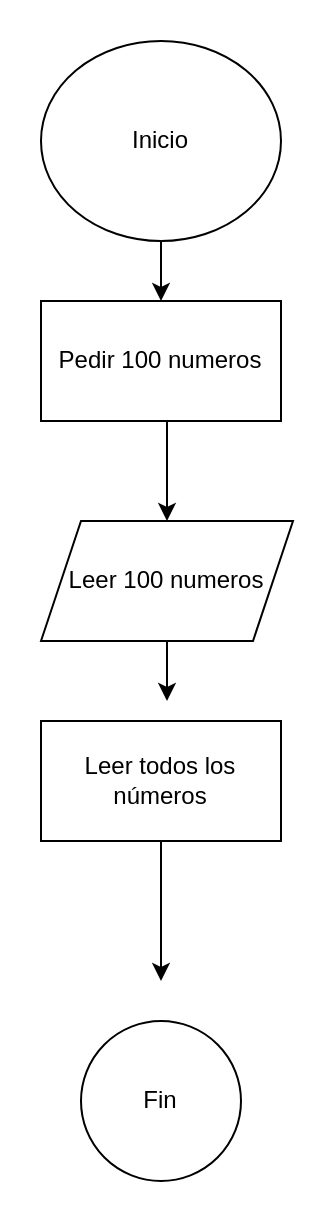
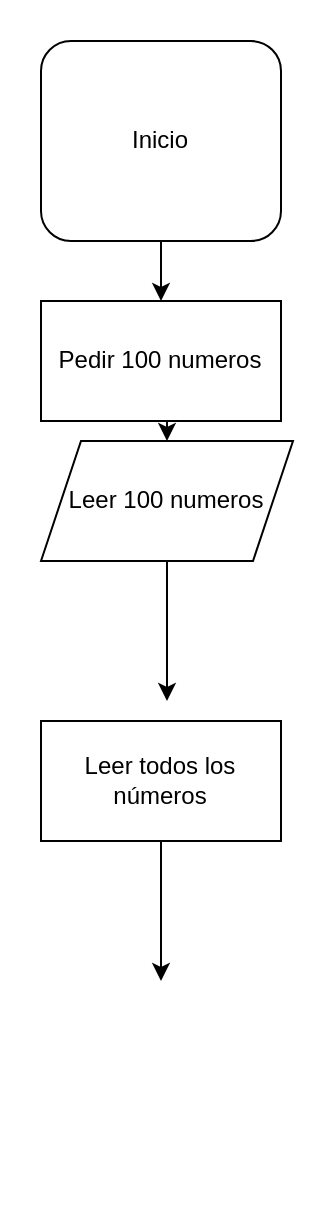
node "Inicio": shape ellipse -> rounded rectangle
node "Leer 100 numeros": moved (167, 581) -> (167, 501)
node "Fin": removed
